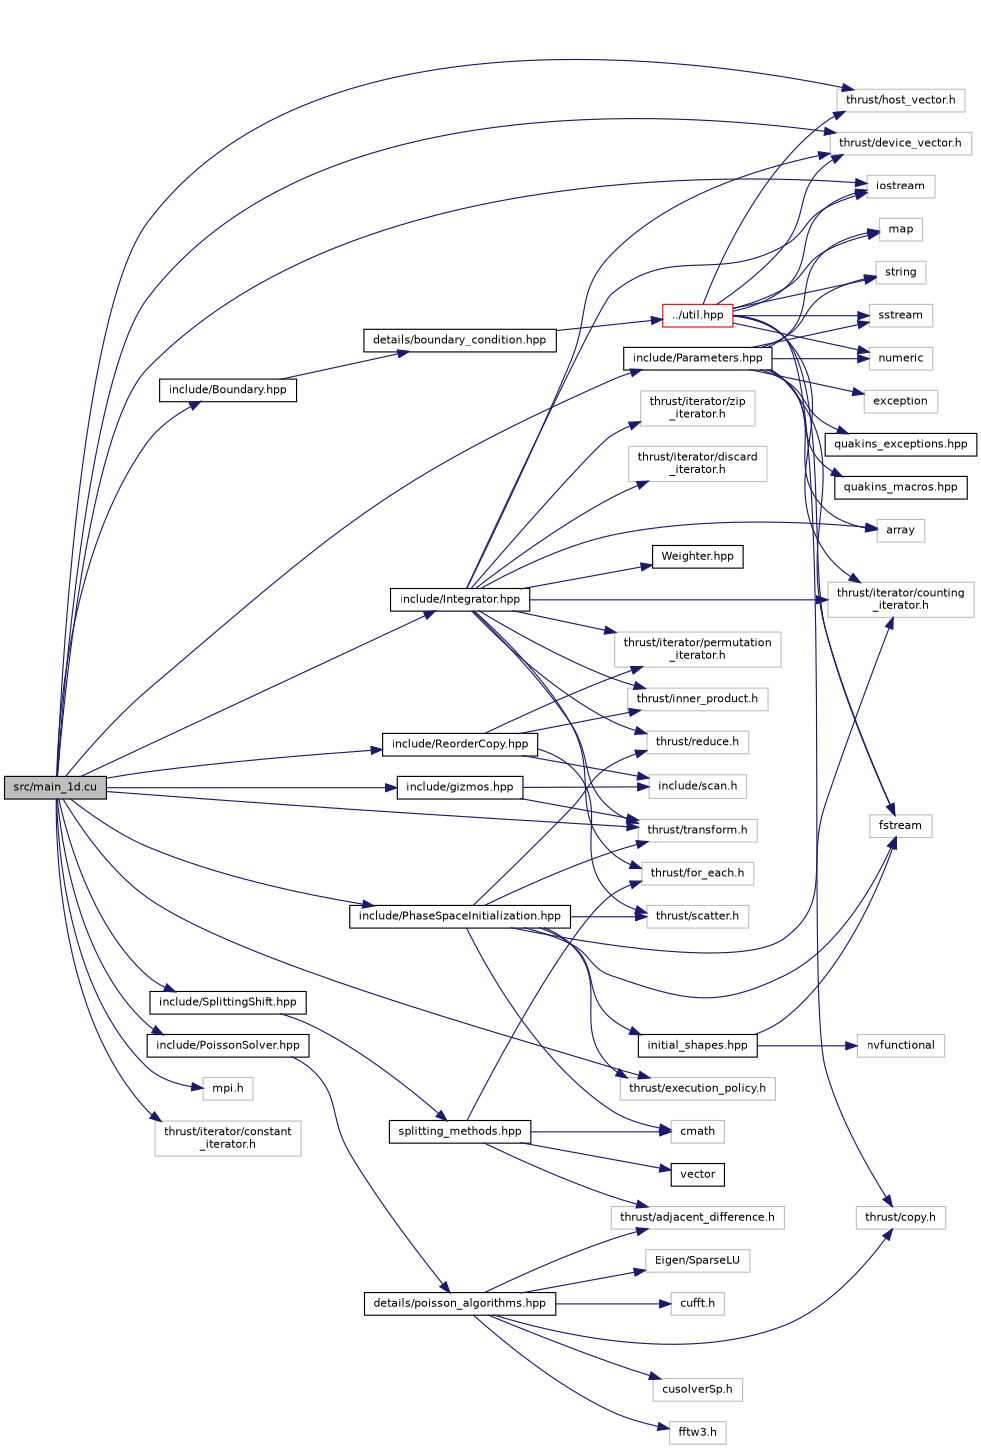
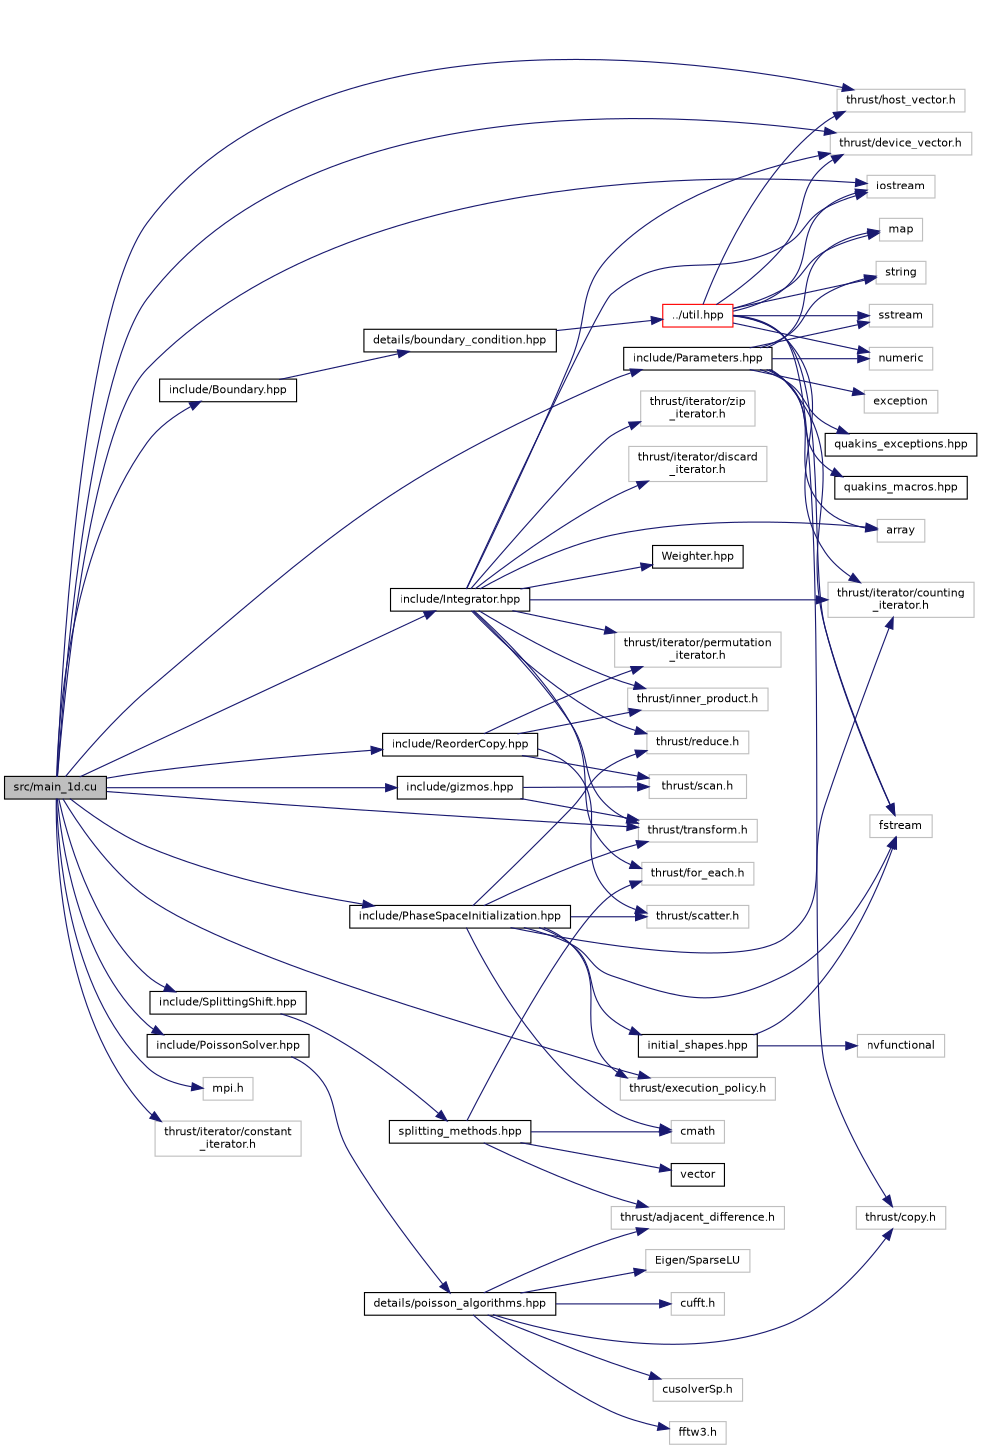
node "include/scan.h": label "include/scan.h" -> "thrust/scan.h"
